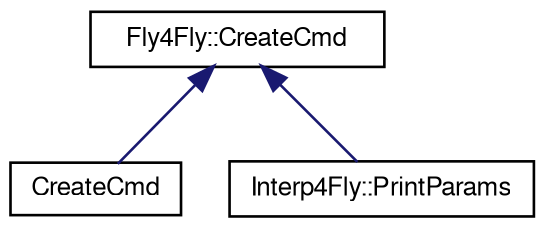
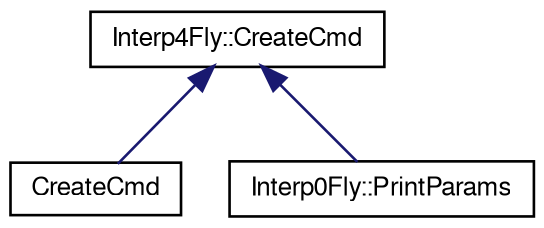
node "Fly4Fly::CreateCmd": label "Fly4Fly::CreateCmd" -> "Interp4Fly::CreateCmd"
node "Interp4Fly::PrintParams": label "Interp4Fly::PrintParams" -> "Interp0Fly::PrintParams"
